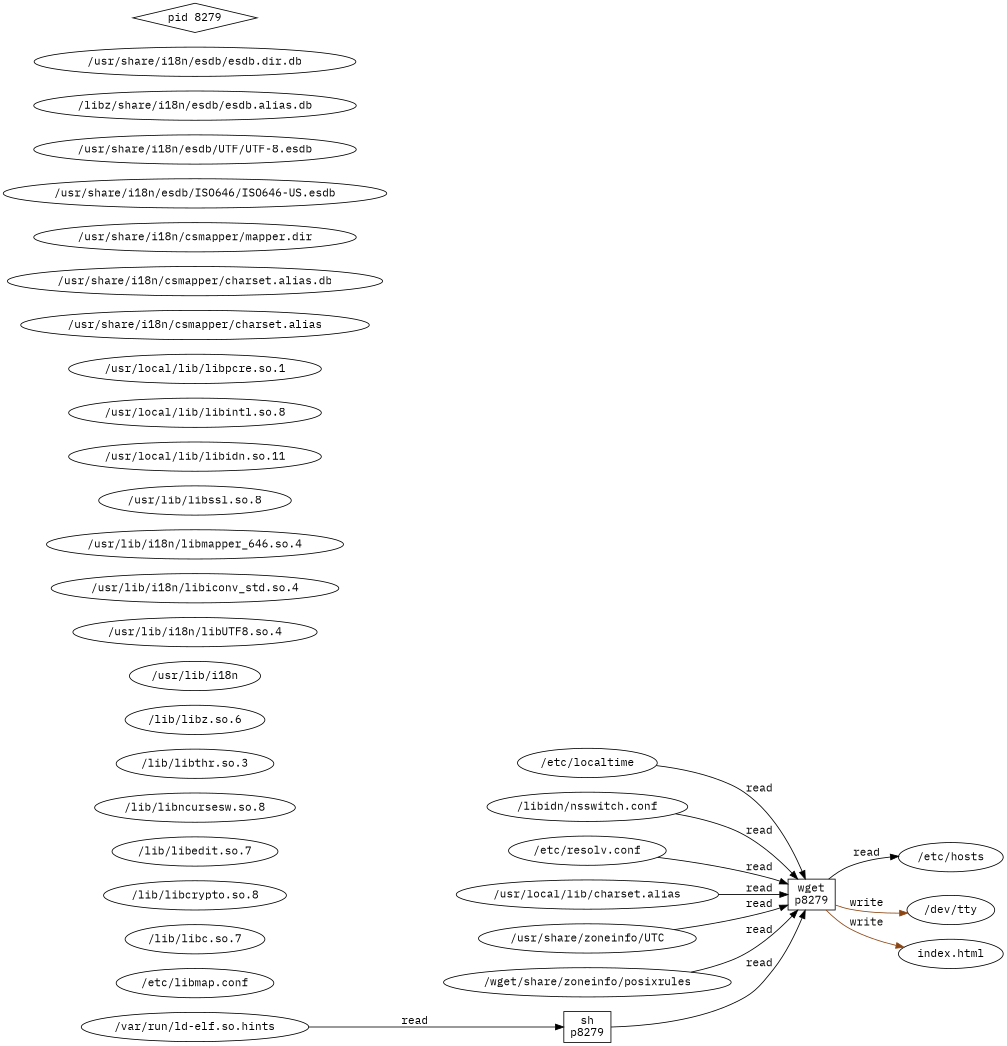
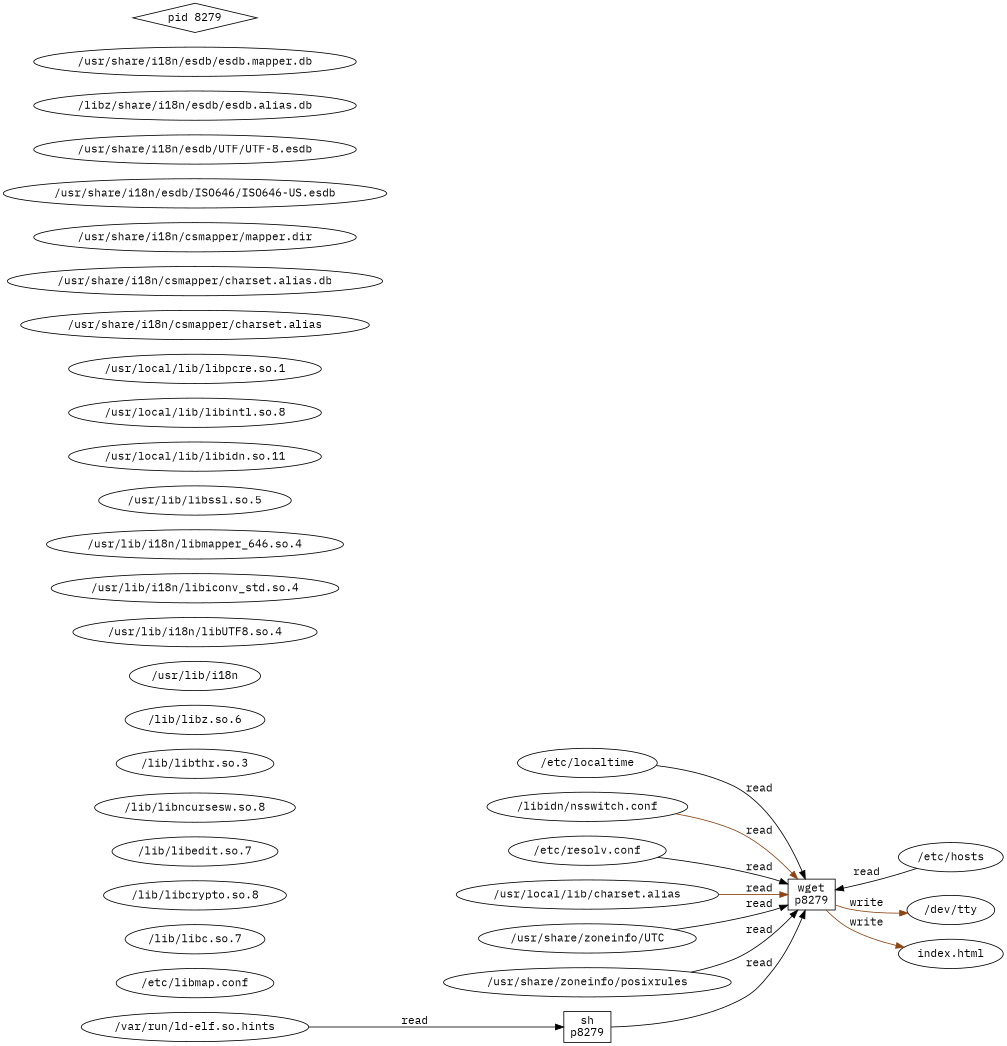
node "/usr/share/i18n/esdb/esdb.dir.db": label "/usr/share/i18n/esdb/esdb.dir.db" -> "/usr/share/i18n/esdb/esdb.mapper.db"
node "/usr/lib/libssl.so.8": label "/usr/lib/libssl.so.8" -> "/usr/lib/libssl.so.5"
edge "/libidn/nsswitch.conf" -> "wget p8279": color black -> saddlebrown
edge "wget p8279" -> "/etc/hosts": reversed
edge "/usr/local/lib/charset.alias" -> "wget p8279": color black -> saddlebrown
node "/wget/share/zoneinfo/posixrules": label "/wget/share/zoneinfo/posixrules" -> "/usr/share/zoneinfo/posixrules"
